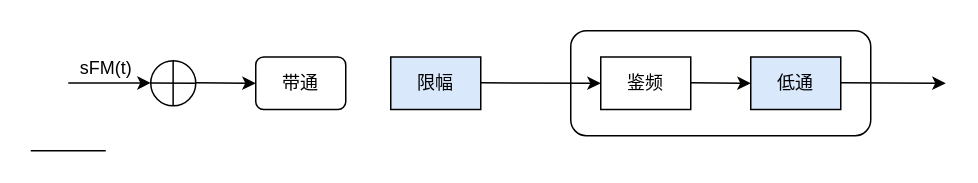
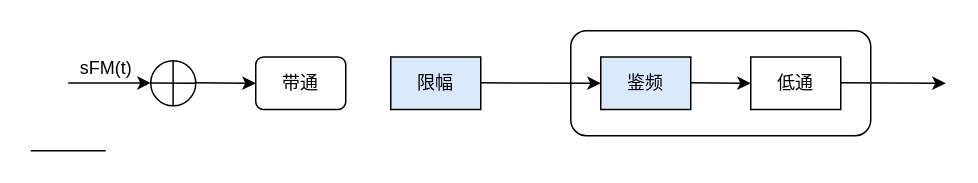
node "鉴频": fillcolor #ffffff -> #dae8fc
node "低通": fillcolor #dae8fc -> #ffffff
